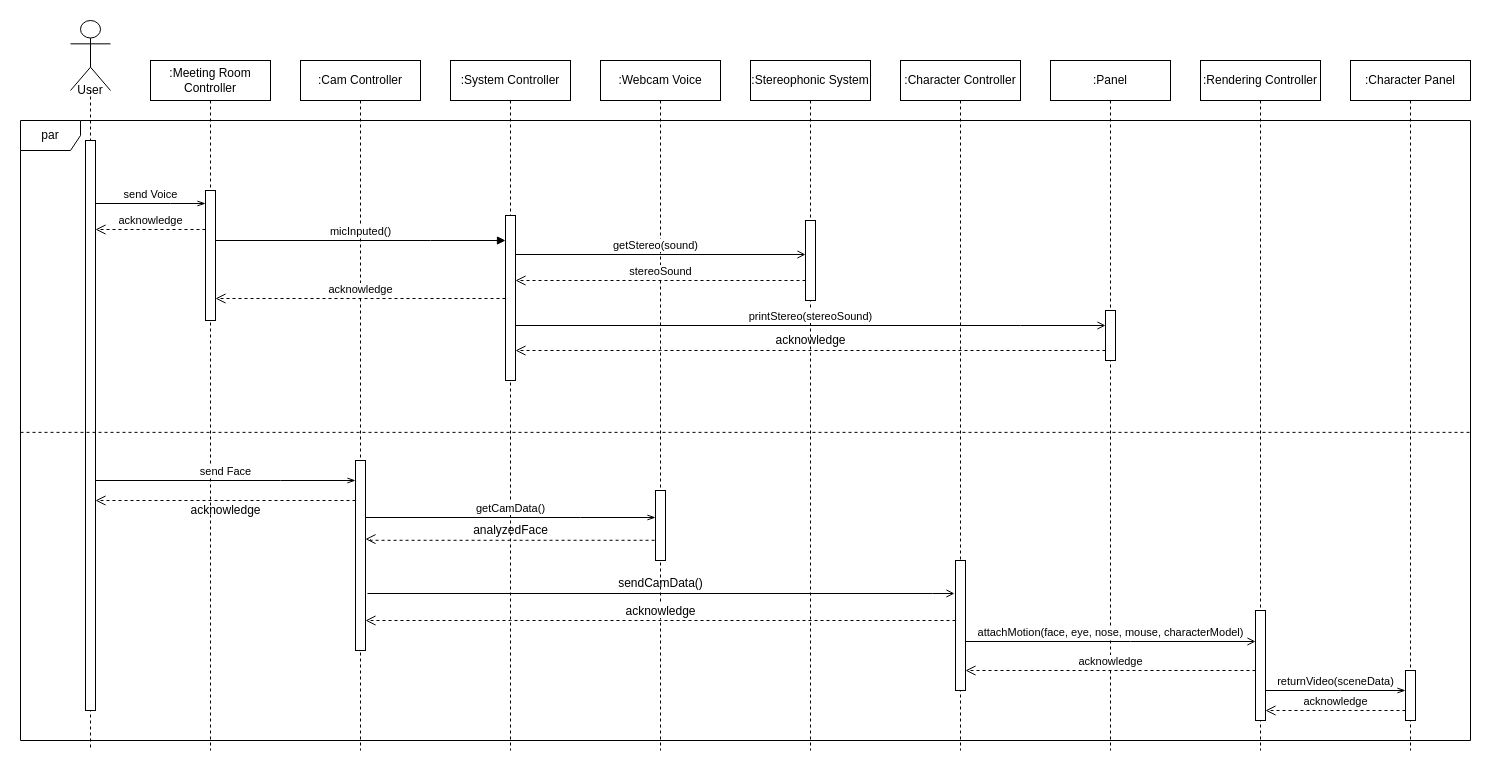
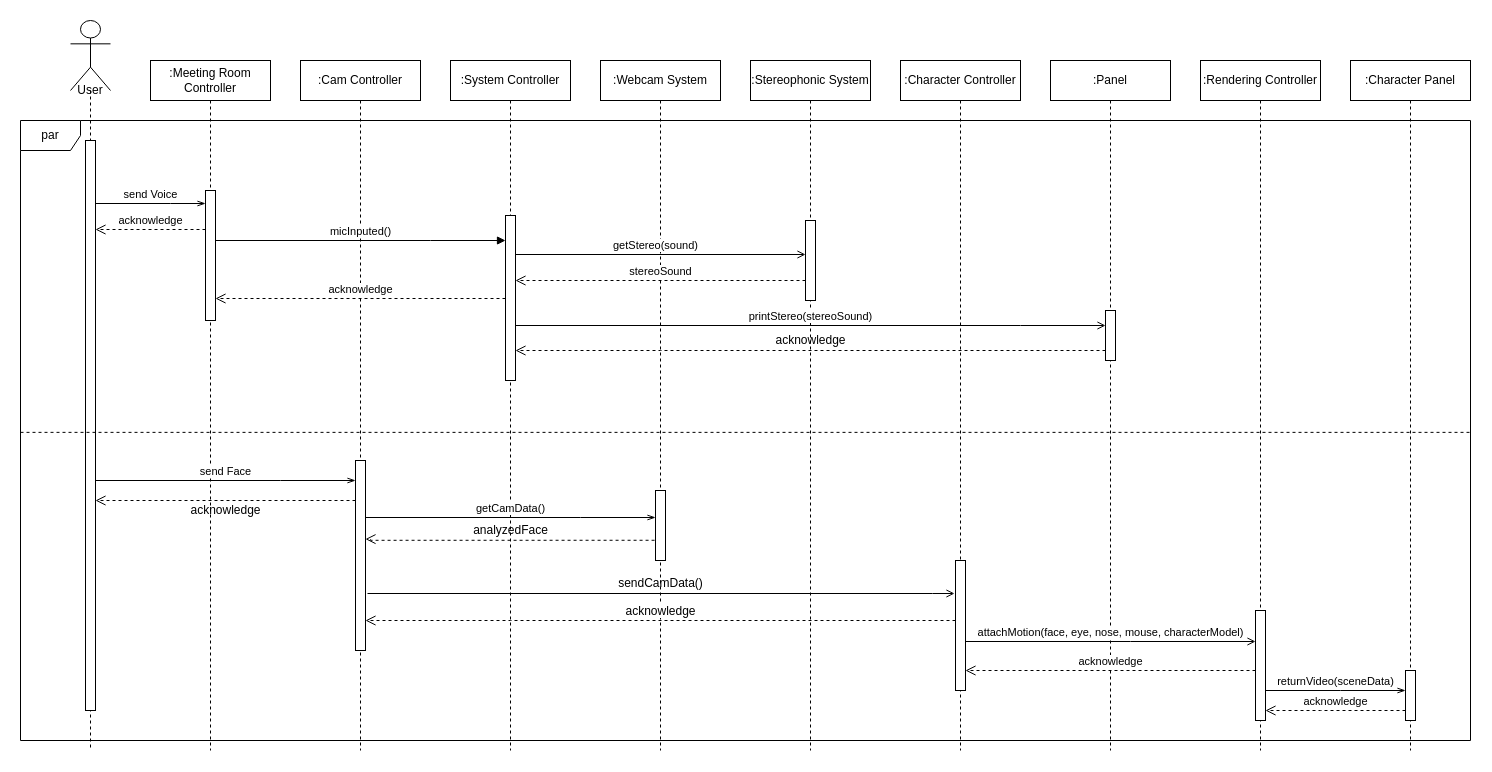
node ":Webcam Voice": label ":Webcam Voice" -> ":Webcam System"
